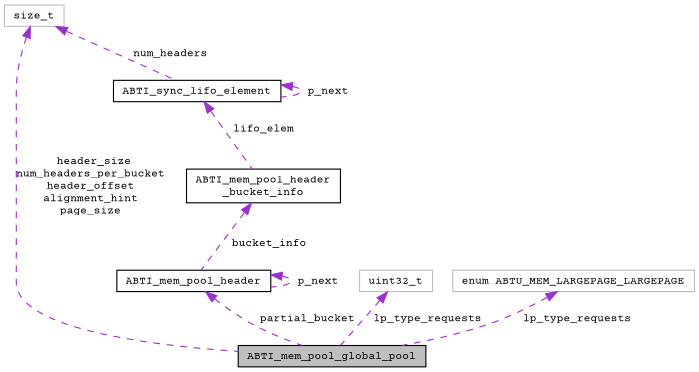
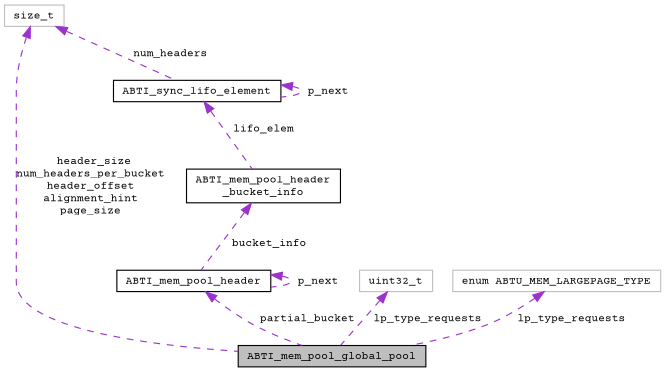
node "enum ABTU_MEM_LARGEPAGE_LARGEPAGE": label "enum ABTU_MEM_LARGEPAGE_LARGEPAGE" -> "enum ABTU_MEM_LARGEPAGE_TYPE"
